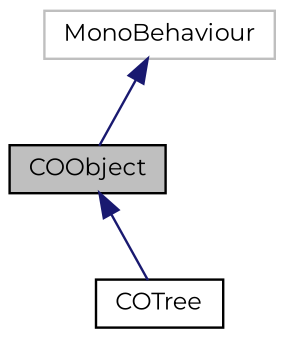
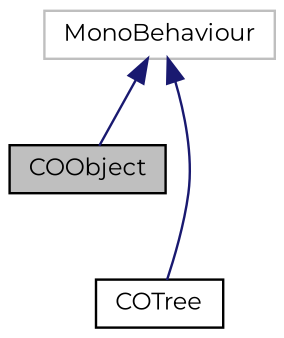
edge "COTree" -> "COObject": now "COTree" -> "MonoBehaviour"
